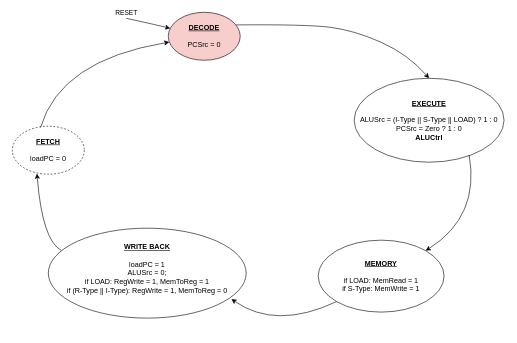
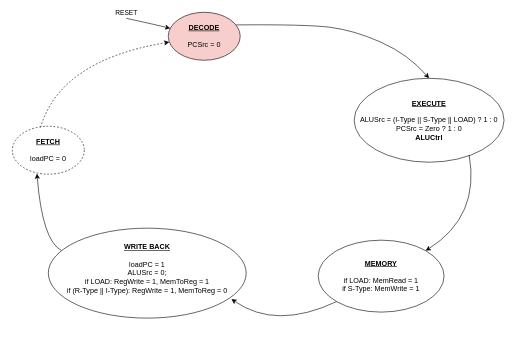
edge "FETCH loadPC = 0" -> "DECODE PCSrc = 0": style solid -> dashed
